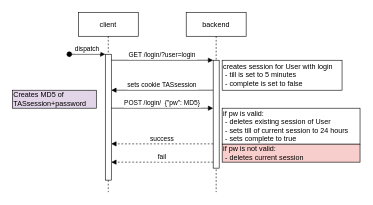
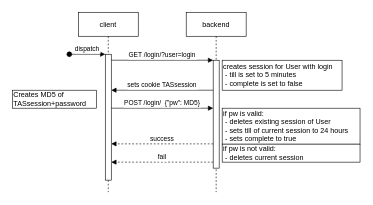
node "Creates MD5 of TASsession+password": fillcolor #e1d5e7 -> #ffffff
node "if pw is not valid: - deletes current session": fillcolor #f8cecc -> #ffffff
